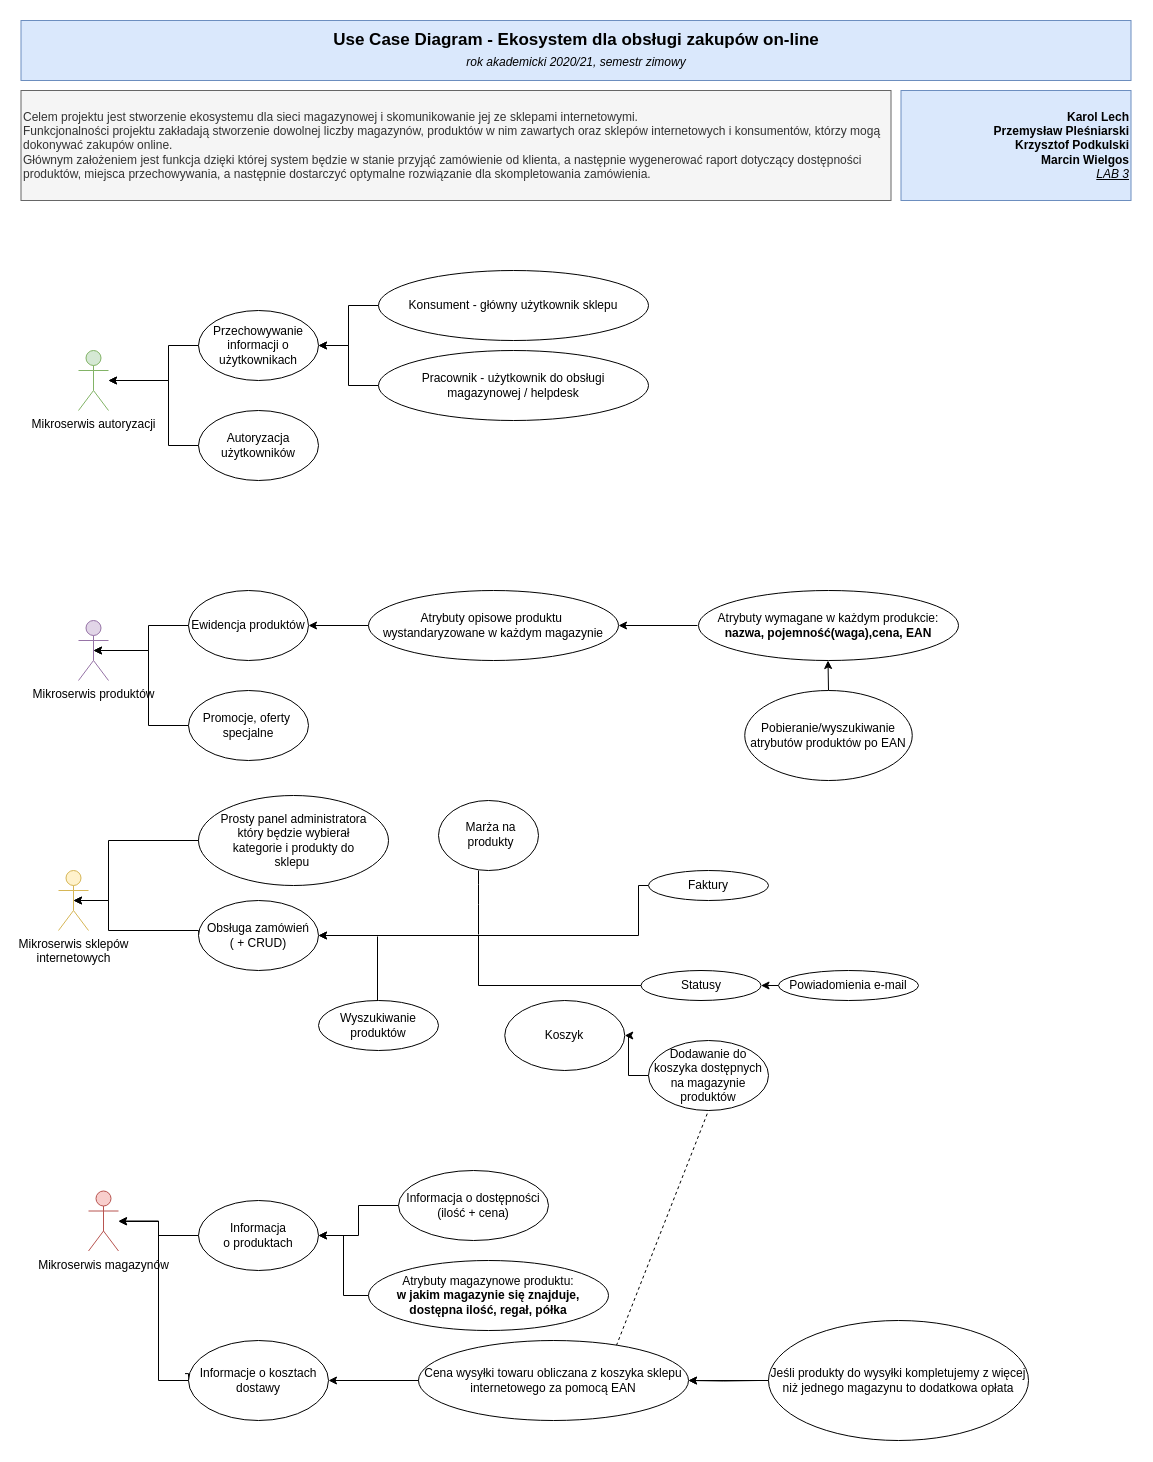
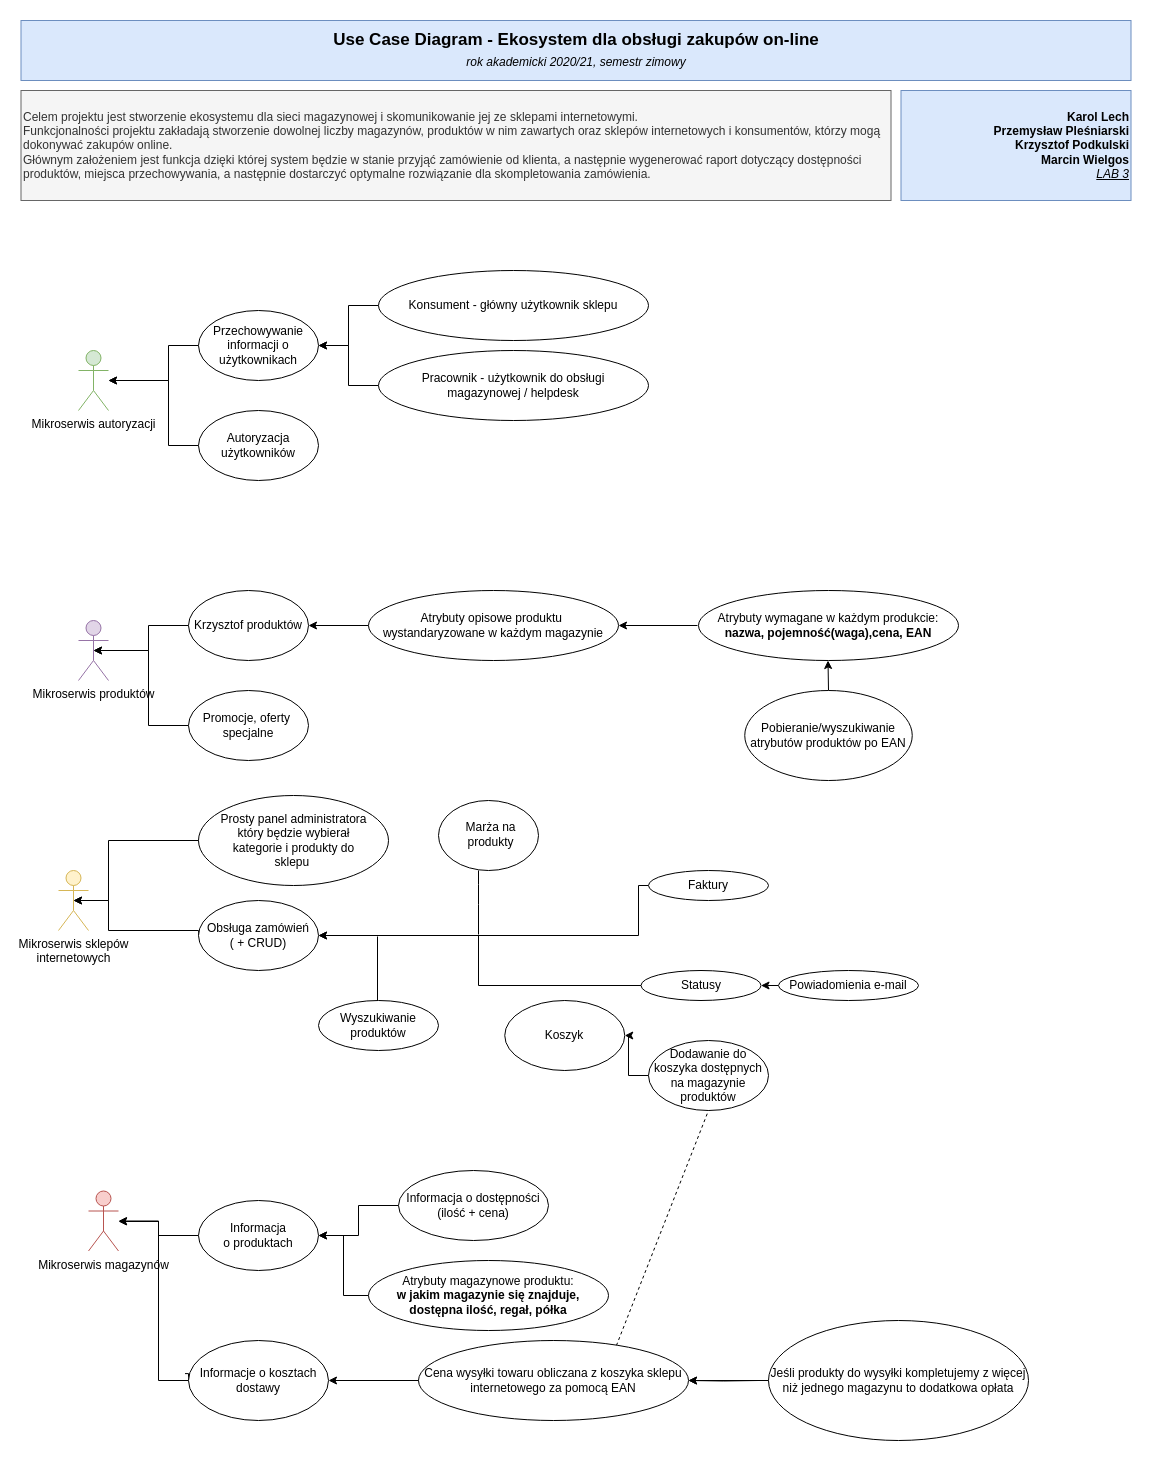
node "Ewidencja produktów": label "Ewidencja produktów" -> "Krzysztof produktów"
